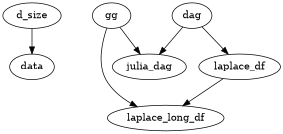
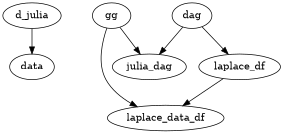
node "d_size": label "d_size" -> "d_julia"
node "laplace_long_df": label "laplace_long_df" -> "laplace_data_df"
